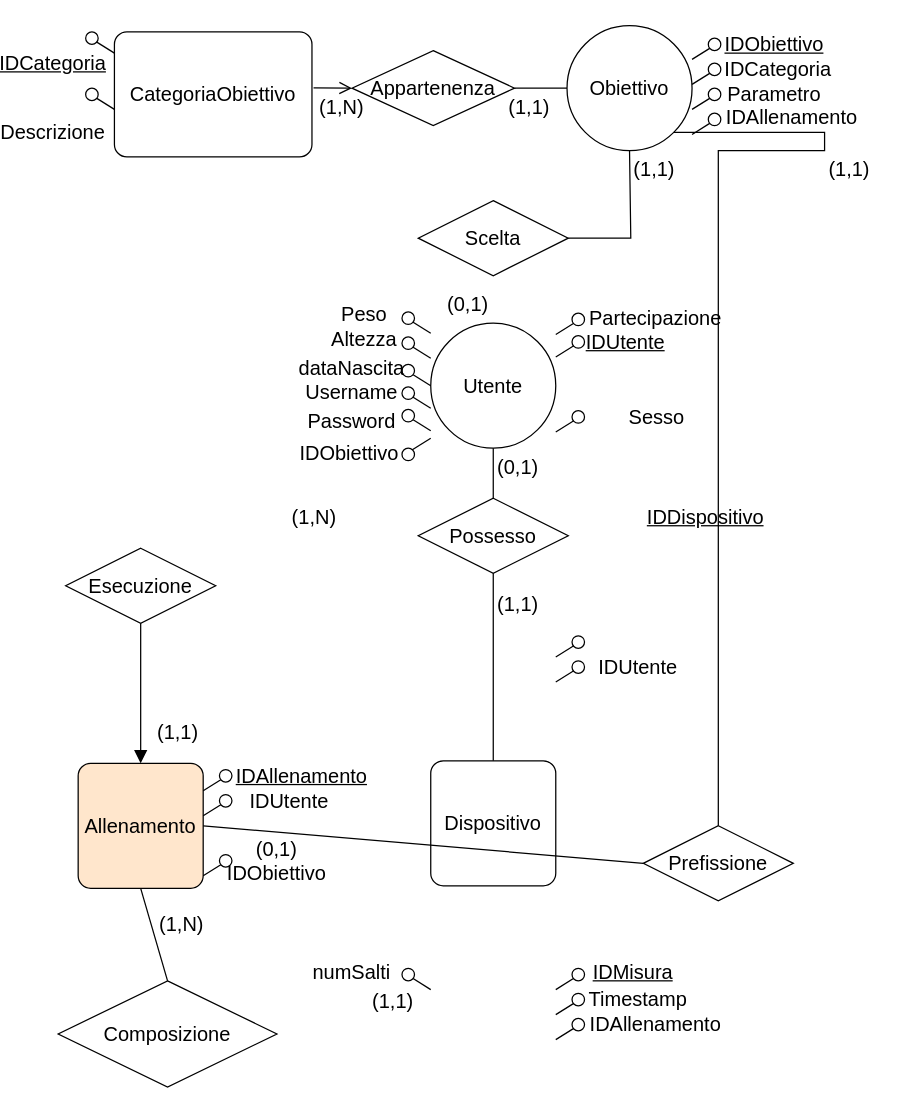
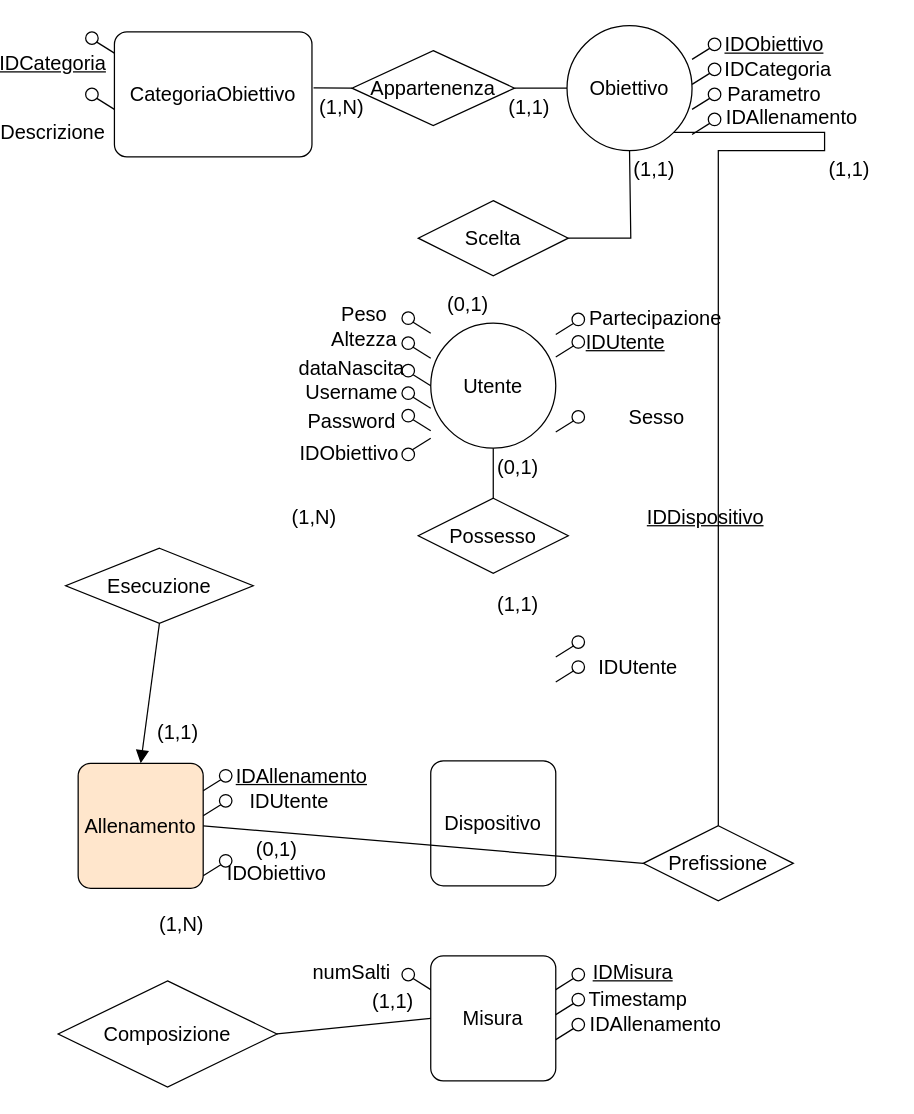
edge "CategoriaObiettivo" -> "Appartenenza": arrowhead open -> none
node "Esecuzione": size 150x75 -> 188x75
edge "Possesso" -- "Dispositivo": removed
edge "Allenamento" -- "Composizione": removed
node "Misura": added
edge "Misura" -- "Composizione": added
